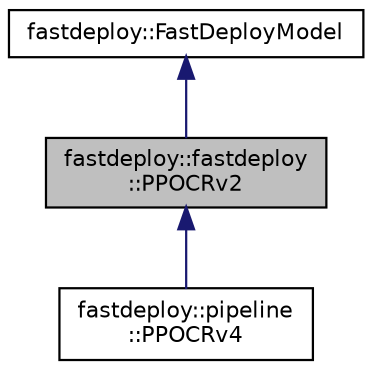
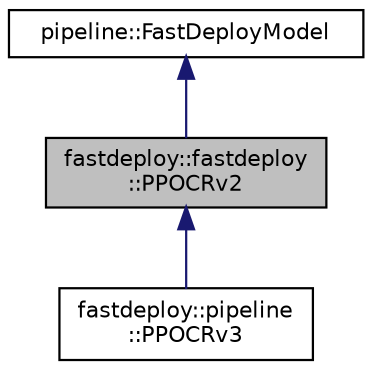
node "fastdeploy::FastDeployModel": label "fastdeploy::FastDeployModel" -> "pipeline::FastDeployModel"
node "fastdeploy::pipeline ::PPOCRv4": label "fastdeploy::pipeline ::PPOCRv4" -> "fastdeploy::pipeline ::PPOCRv3"
